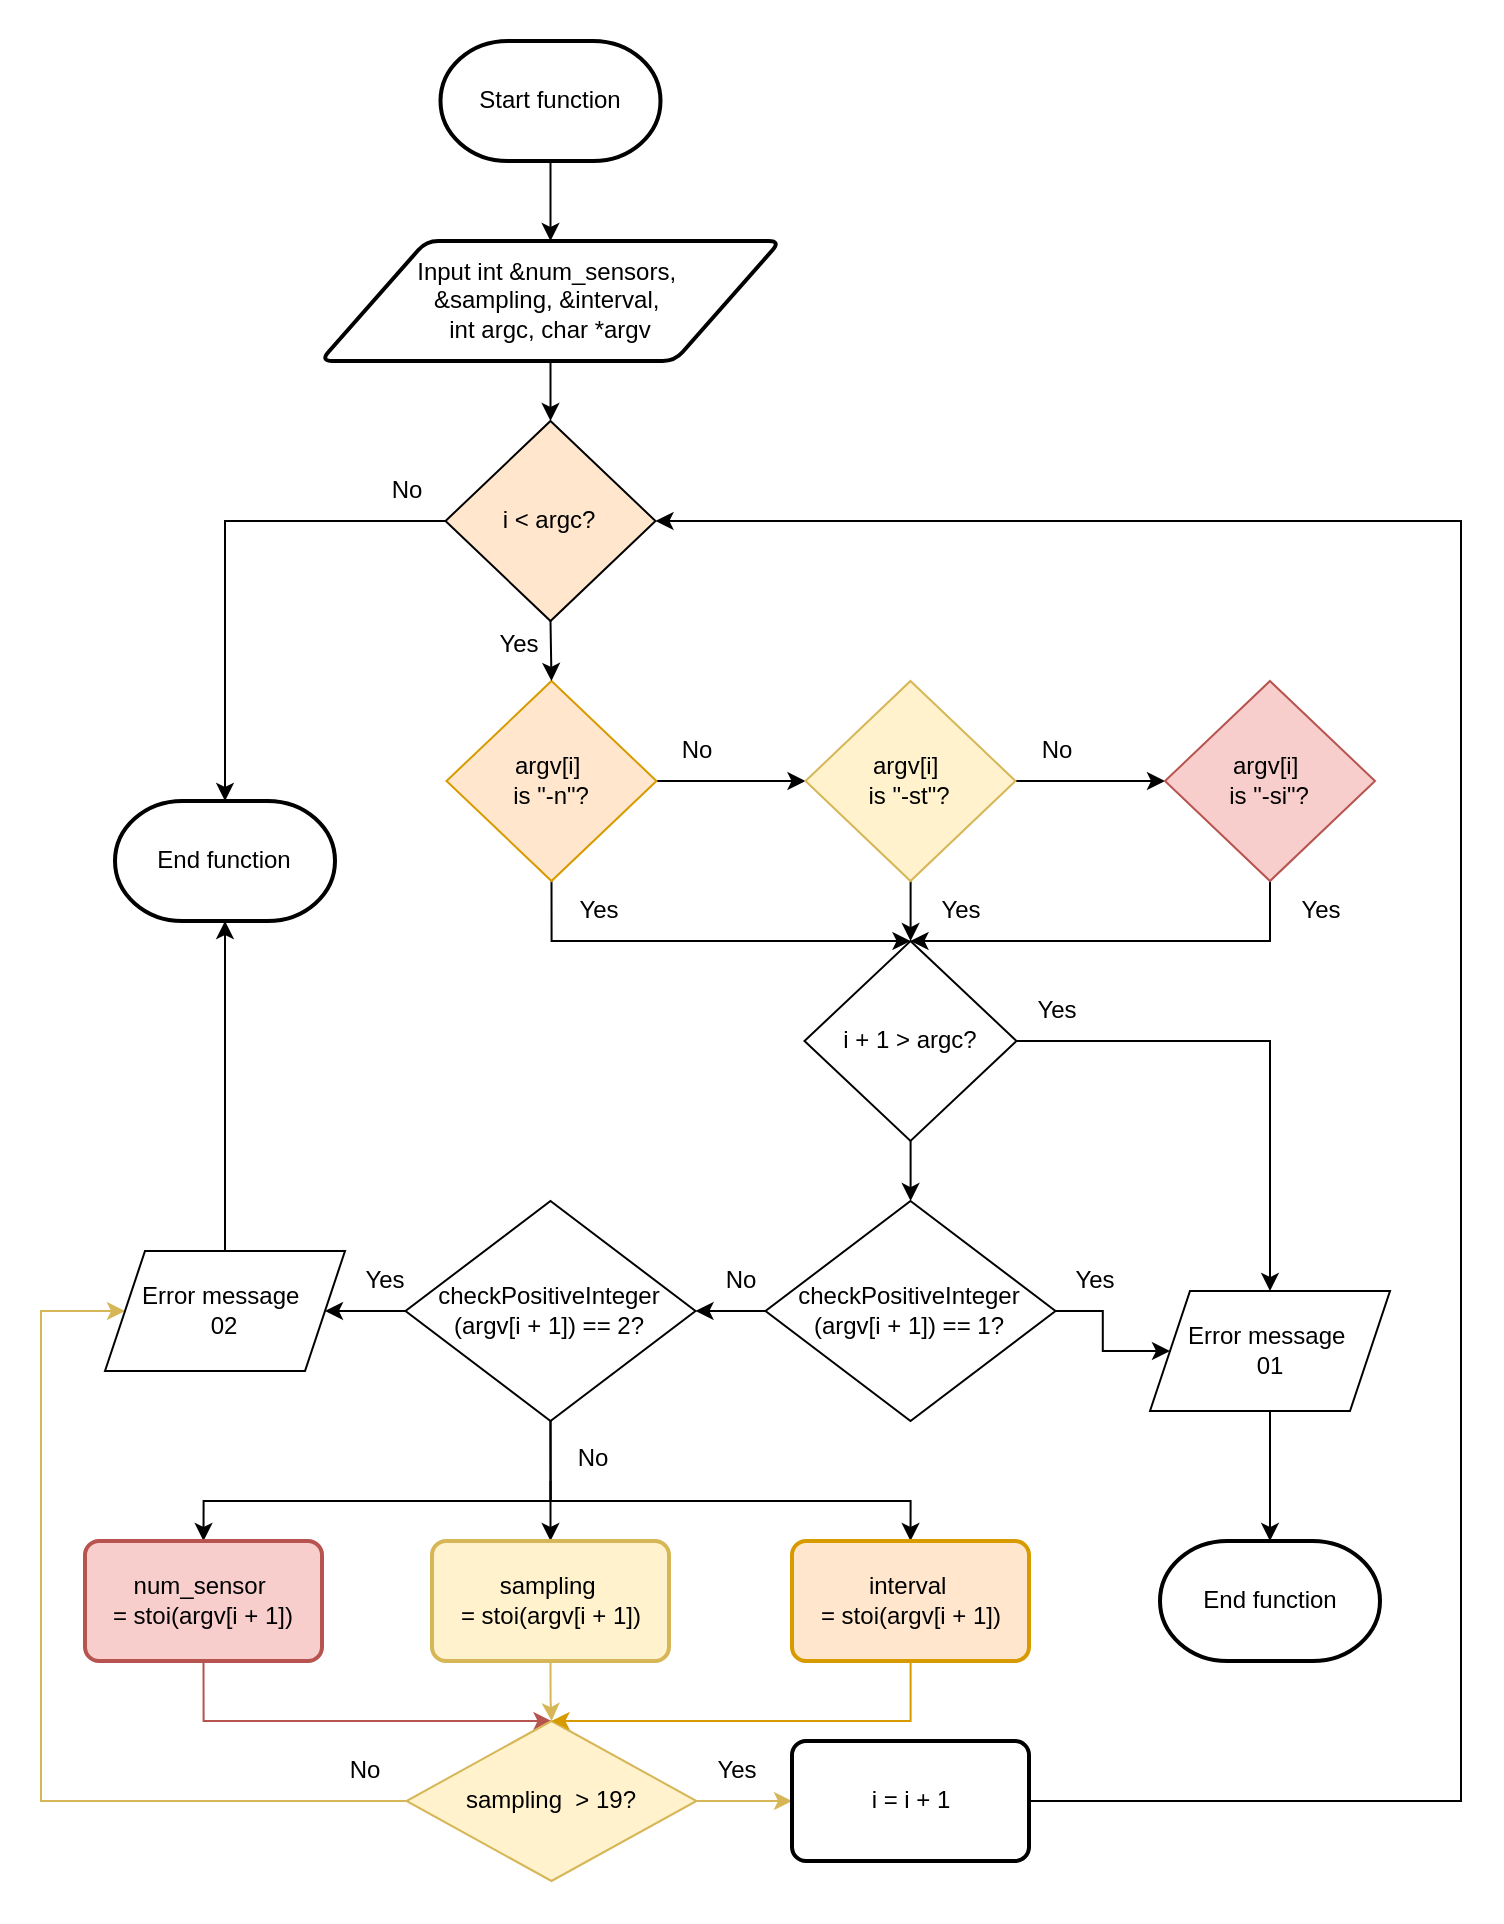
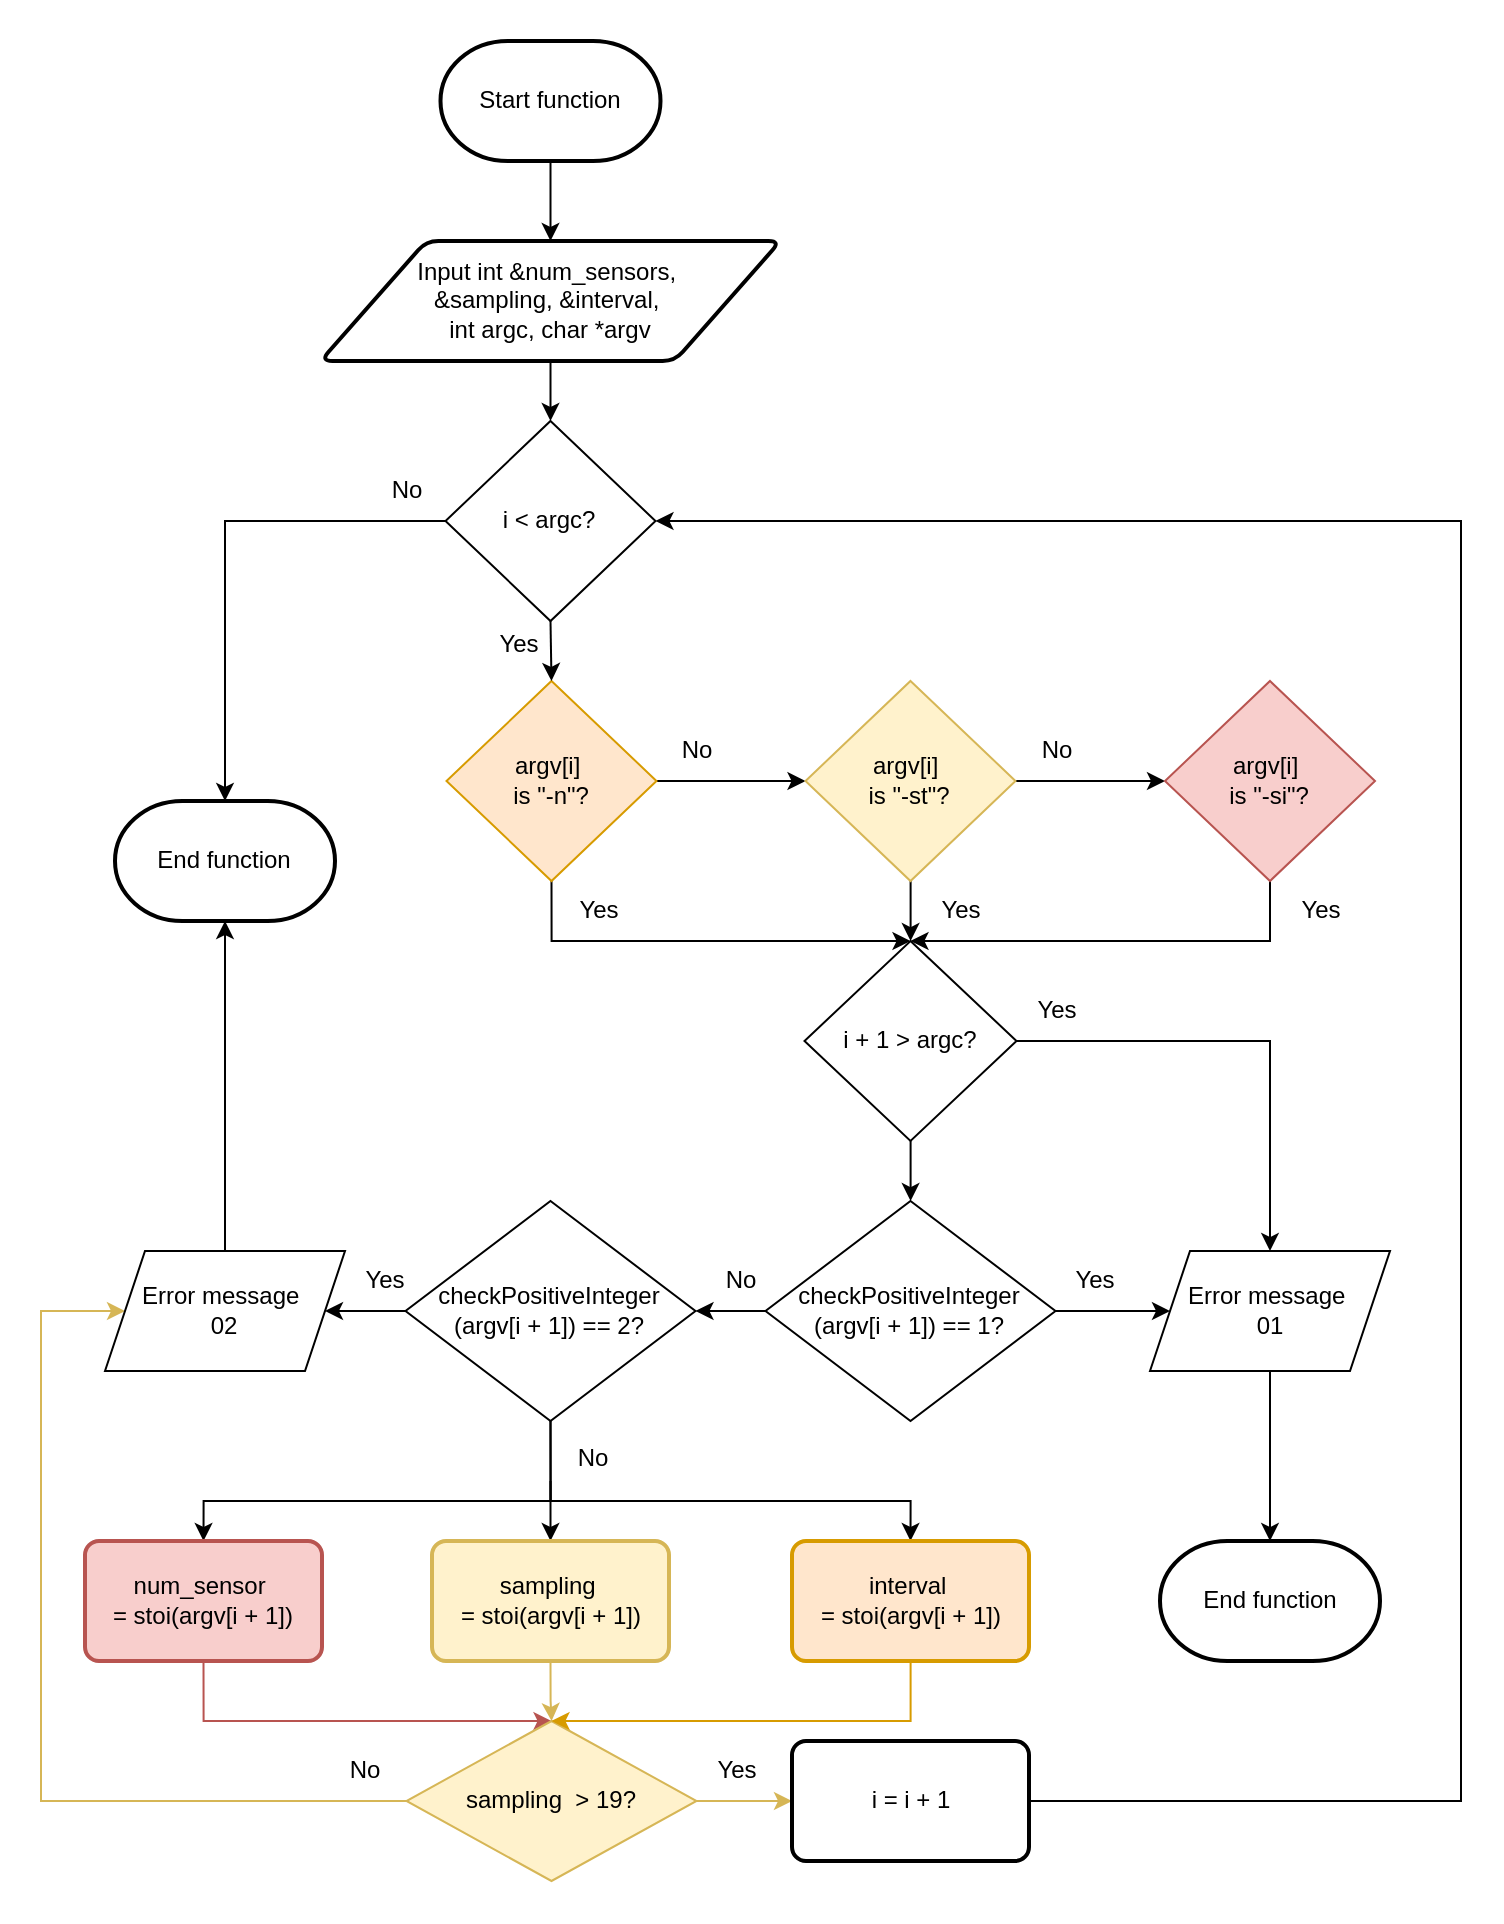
node "i < argc?": fillcolor #ffe6cc -> #ffffff
node "Error message 01": moved (1270, 1351) -> (1270, 1311)
